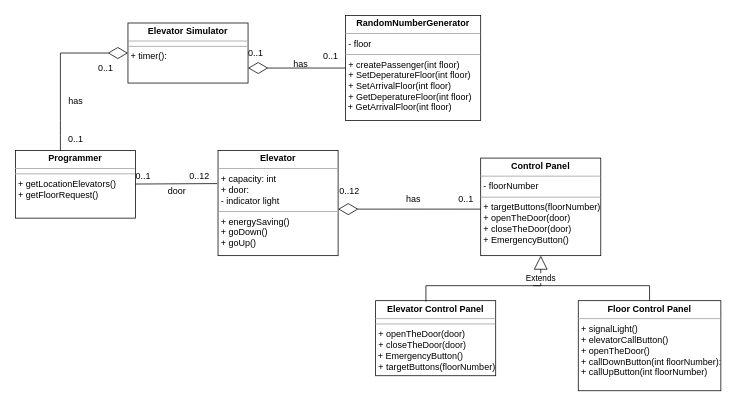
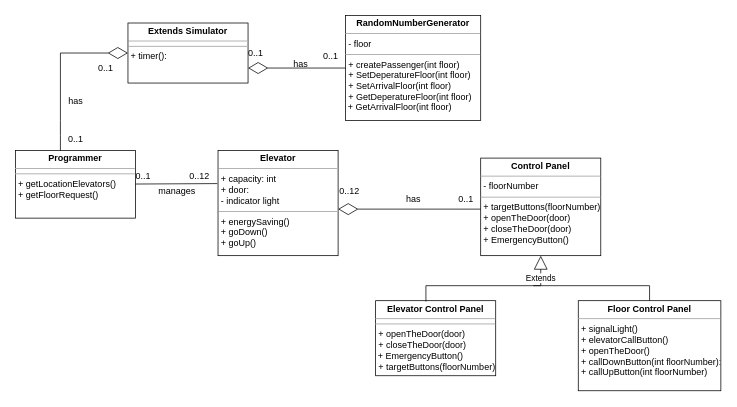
node "Elevator Simulator + timer():": label "Elevator Simulator + timer():" -> "Extends Simulator + timer():"
node "door": label "door" -> "manages"
